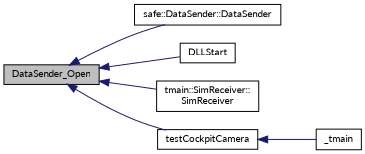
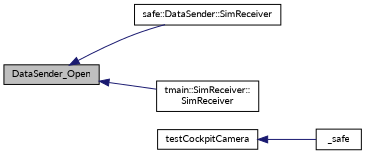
node "safe::DataSender::DataSender": label "safe::DataSender::DataSender" -> "safe::DataSender::SimReceiver"
node "DLLStart": removed
edge "testCockpitCamera" -> "DataSender_Open": removed
node "_tmain": label "_tmain" -> "_safe"
